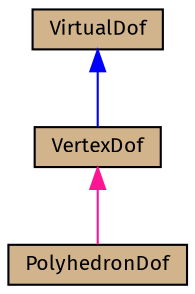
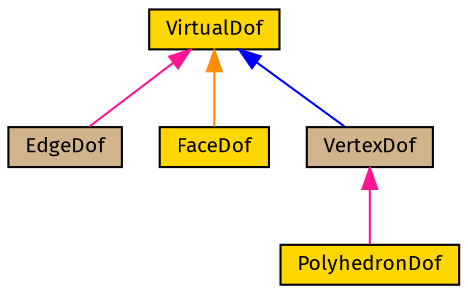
node "VirtualDof": fillcolor tan -> gold
node "EdgeDof": added
node "FaceDof": added
node "PolyhedronDof": fillcolor tan -> gold
